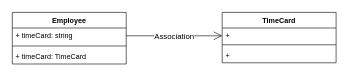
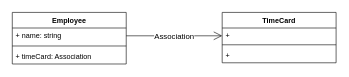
node "+ timeCard: string": label "+ timeCard: string" -> "+ name: string"
node "+ timeCard: TimeCard": label "+ timeCard: TimeCard" -> "+ timeCard: Association"
